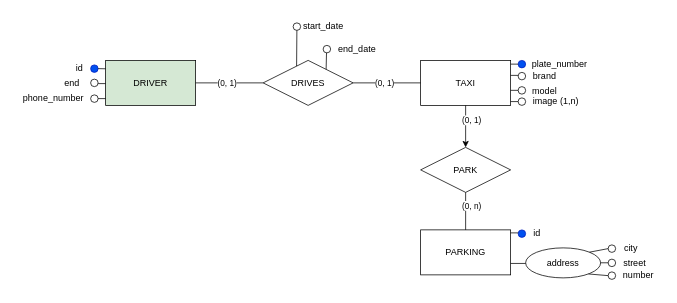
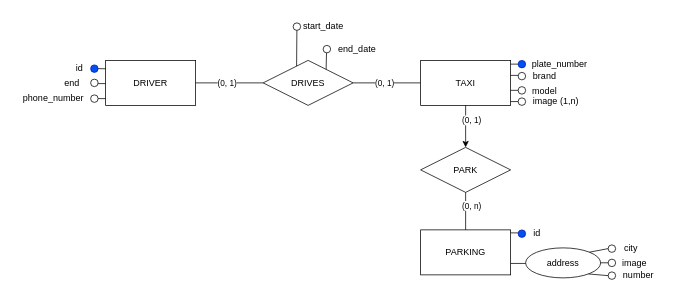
node "DRIVER": fillcolor #d5e8d4 -> #ffffff
node "street": label "street" -> "image"
